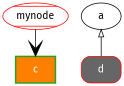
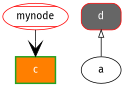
edge "d" -> "a": reversed
